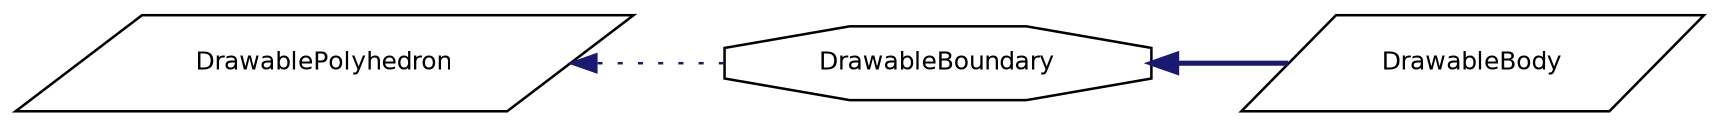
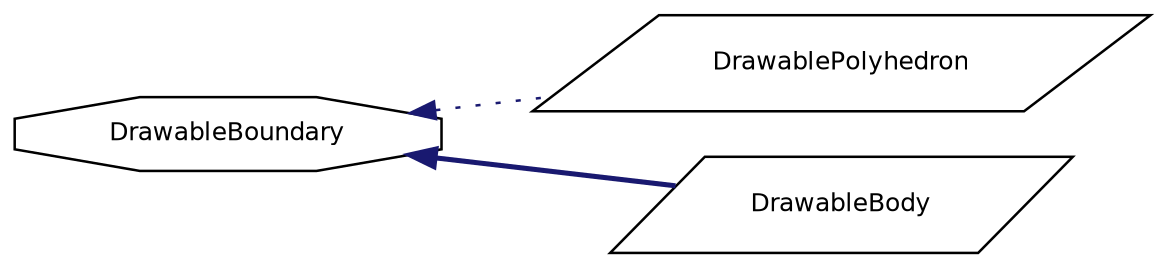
edge "DrawableBoundary" -> "DrawablePolyhedron": reversed
